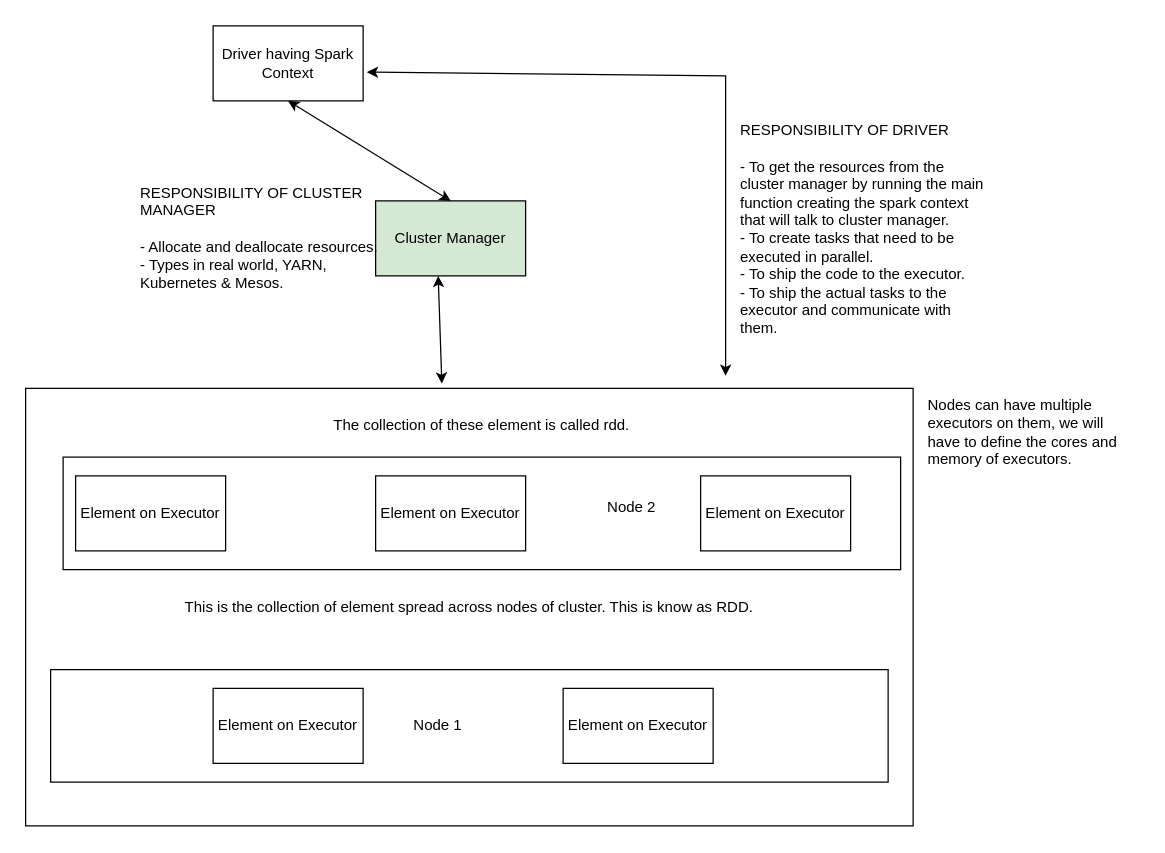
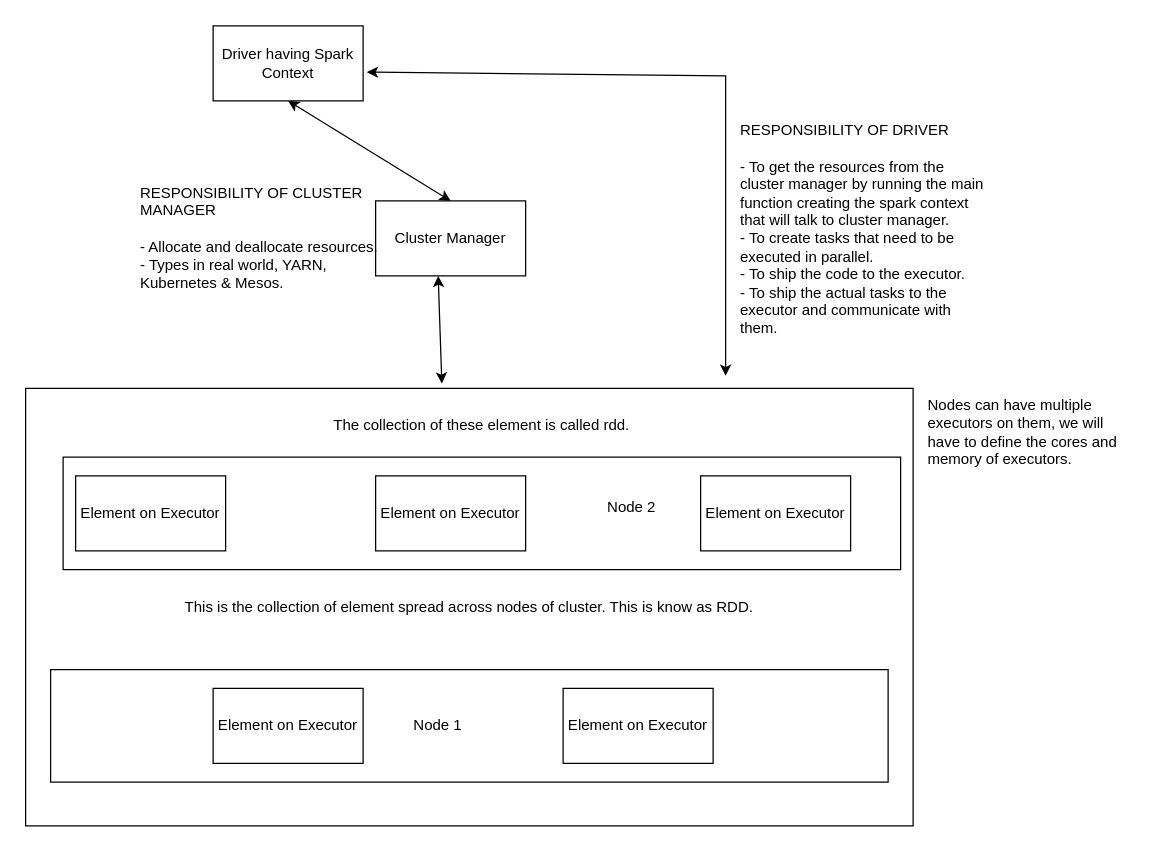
node "Cluster Manager": fillcolor #d5e8d4 -> #ffffff
